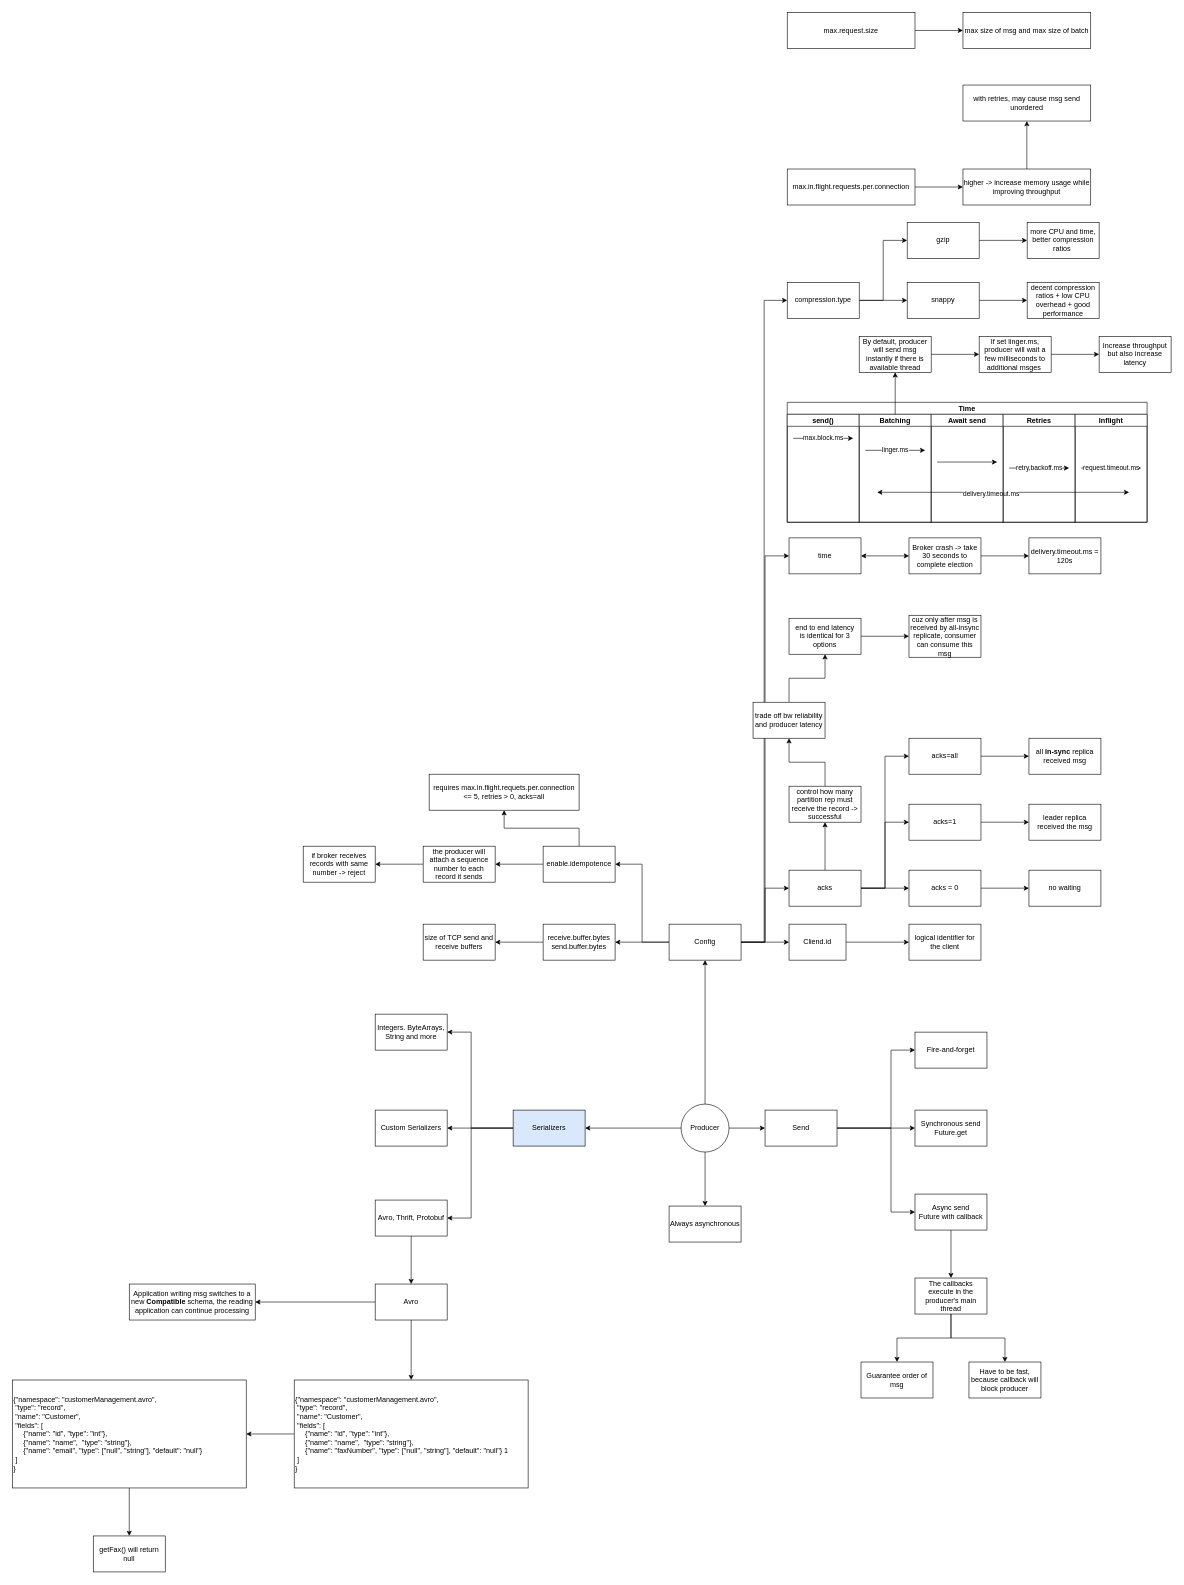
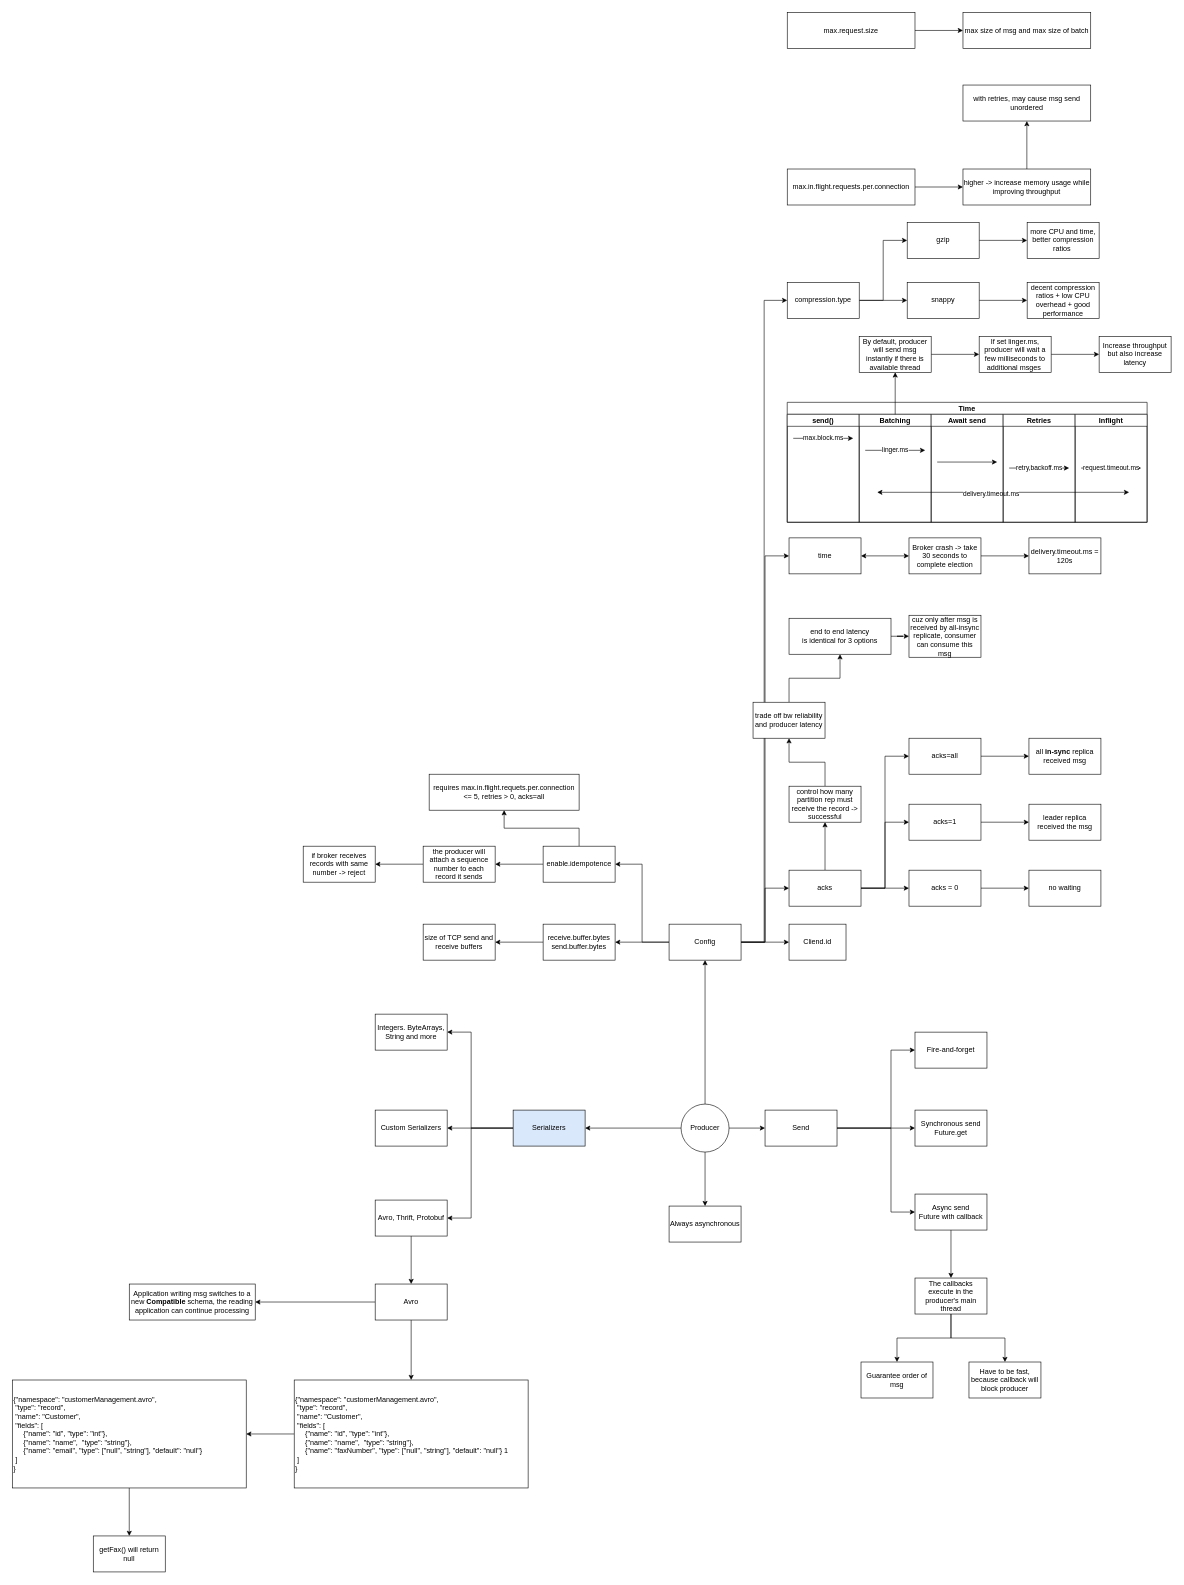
node "end to end latency is identical for 3 options": size 72x36 -> 102x36
edge "Cliend.id" -> "logical identifier for the client": removed
node "logical identifier for the client": removed
